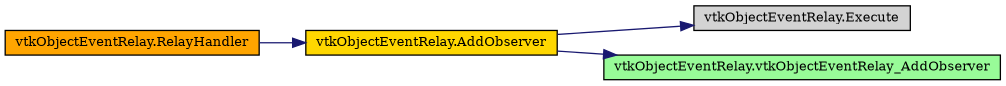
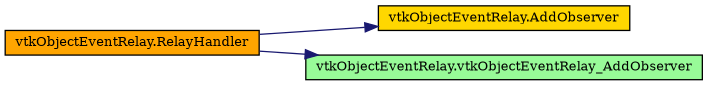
node "vtkObjectEventRelay.Execute": removed
edge "vtkObjectEventRelay.AddObserver" -> "vtkObjectEventRelay.vtkObjectEventRelay_AddObserver": now "vtkObjectEventRelay.RelayHandler" -> "vtkObjectEventRelay.vtkObjectEventRelay_AddObserver"
